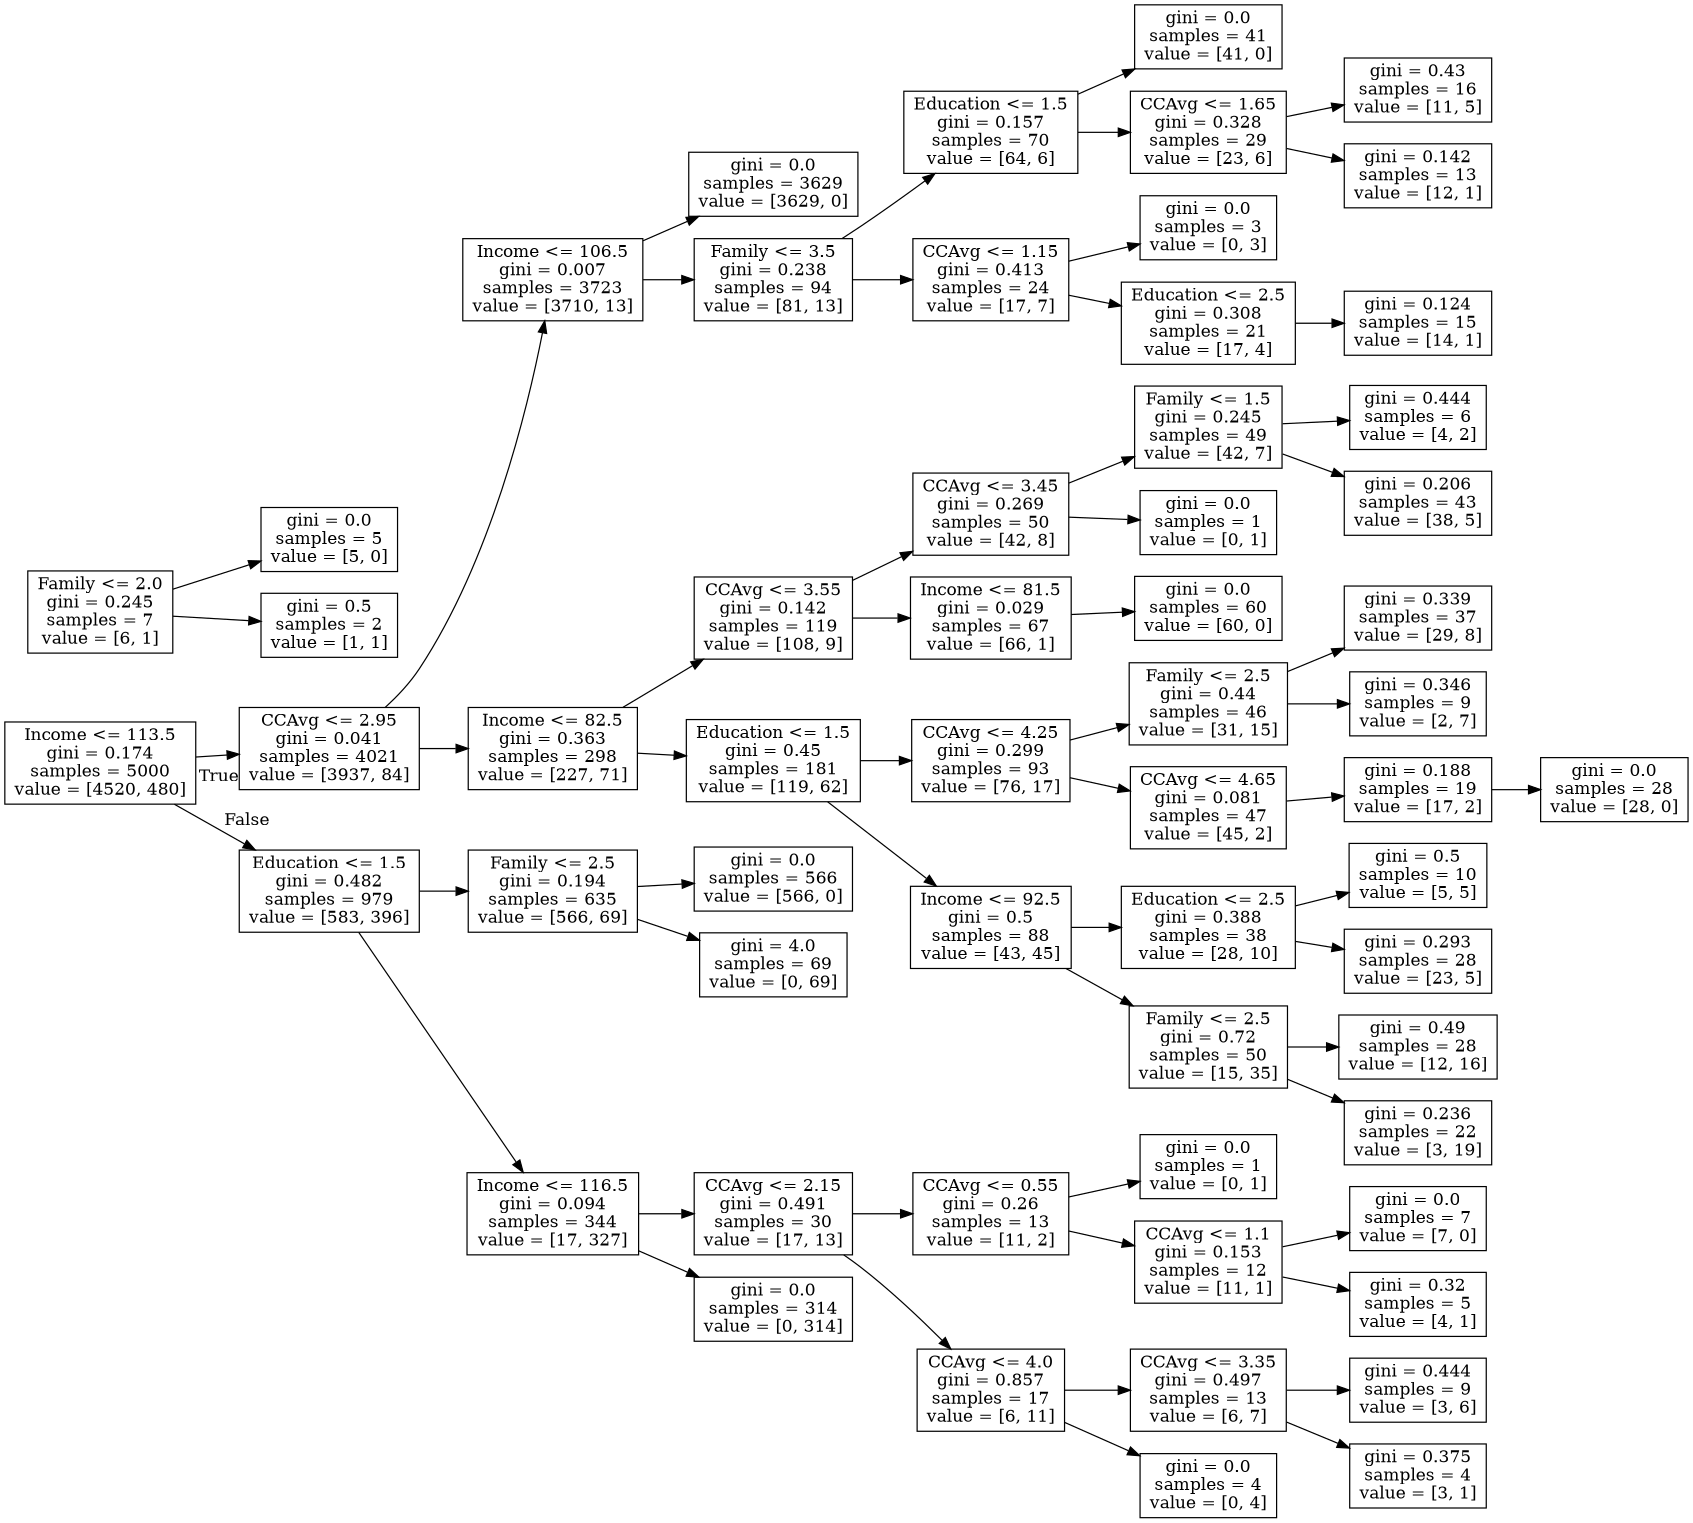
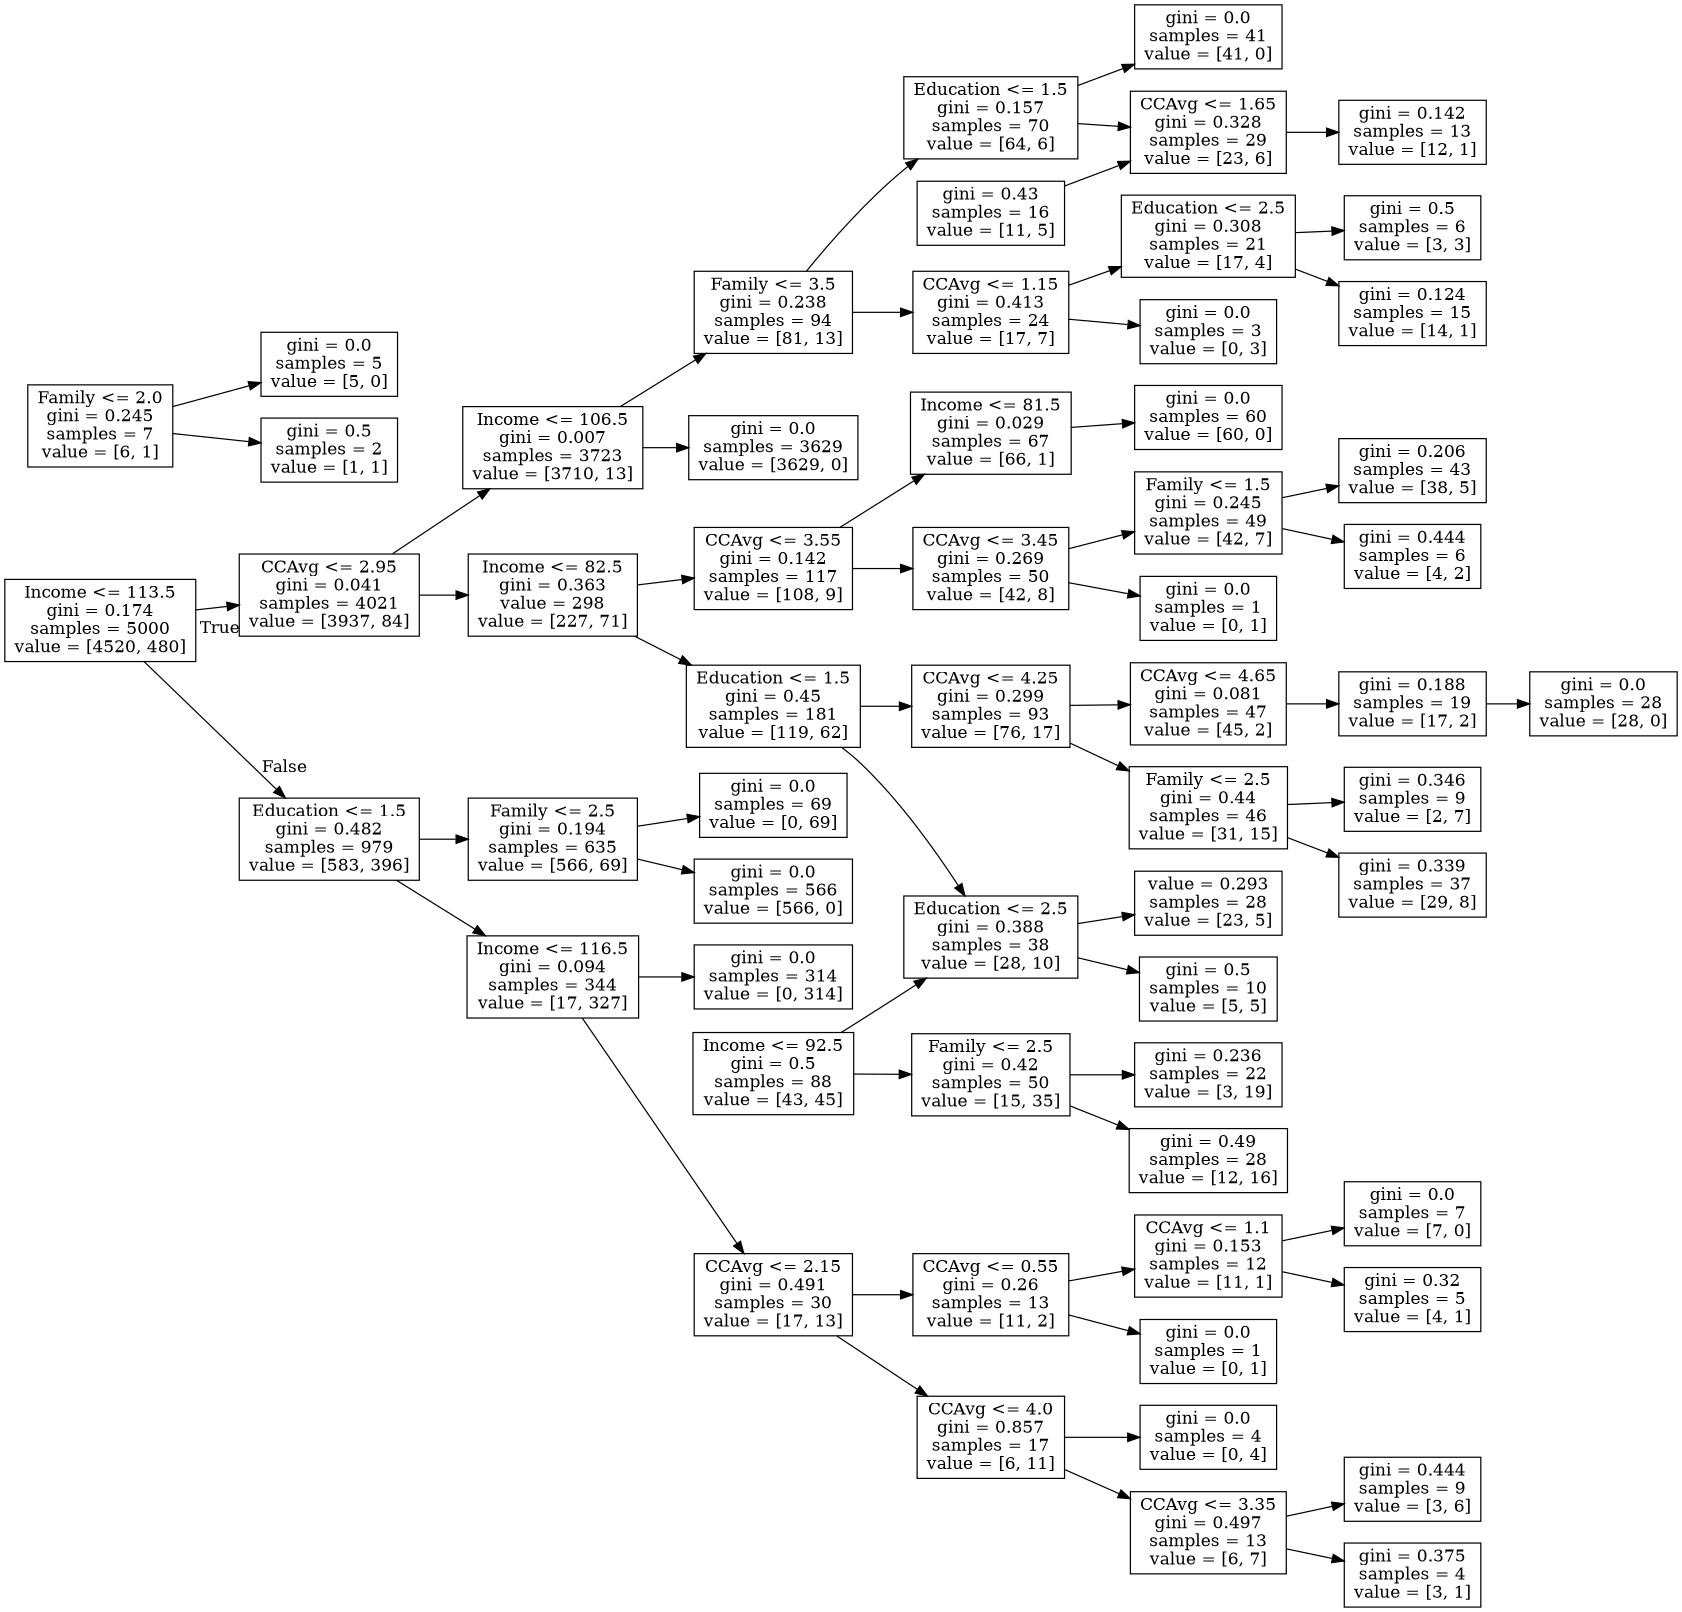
edge "CCAvg <= 1.65 gini = 0.328 samples = 29 value = [23, 6]" -> "gini = 0.43 samples = 16 value = [11, 5]": reversed
node "gini = 0.5 samples = 6 value = [3, 3]": added
node "CCAvg <= 3.55 gini = 0.142 samples = 119 value = [108, 9]": label "CCAvg <= 3.55 gini = 0.142 samples = 119 value = [108, 9]" -> "CCAvg <= 3.55 gini = 0.142 samples = 117 value = [108, 9]"
node "Income <= 82.5 gini = 0.363 samples = 298 value = [227, 71]": label "Income <= 82.5 gini = 0.363 samples = 298 value = [227, 71]" -> "Income <= 82.5 gini = 0.363 value = 298 value = [227, 71]"
edge "Education <= 1.5 gini = 0.45 samples = 181 value = [119, 62]" -> "Income <= 92.5 gini = 0.5 samples = 88 value = [43, 45]": now "Education <= 1.5 gini = 0.45 samples = 181 value = [119, 62]" -> "Education <= 2.5 gini = 0.388 samples = 38 value = [28, 10]"
node "gini = 0.293 samples = 28 value = [23, 5]": label "gini = 0.293 samples = 28 value = [23, 5]" -> "value = 0.293 samples = 28 value = [23, 5]"
node "gini = 4.0 samples = 69 value = [0, 69]": label "gini = 4.0 samples = 69 value = [0, 69]" -> "gini = 0.0 samples = 69 value = [0, 69]"
node "Family <= 2.5 gini = 0.72 samples = 50 value = [15, 35]": label "Family <= 2.5 gini = 0.72 samples = 50 value = [15, 35]" -> "Family <= 2.5 gini = 0.42 samples = 50 value = [15, 35]"
